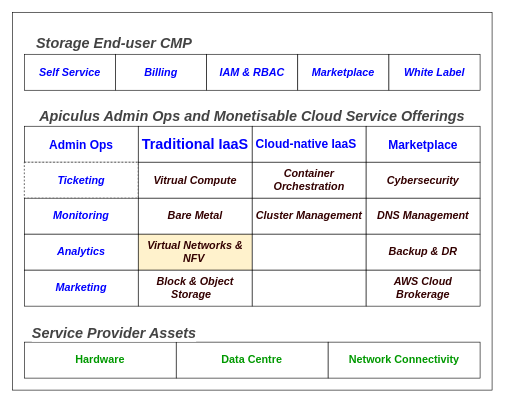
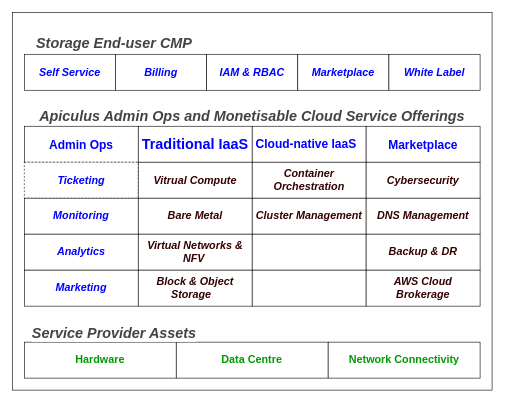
node "Virtual Networks & NFV": fillcolor #fff2cc -> #ffffff
